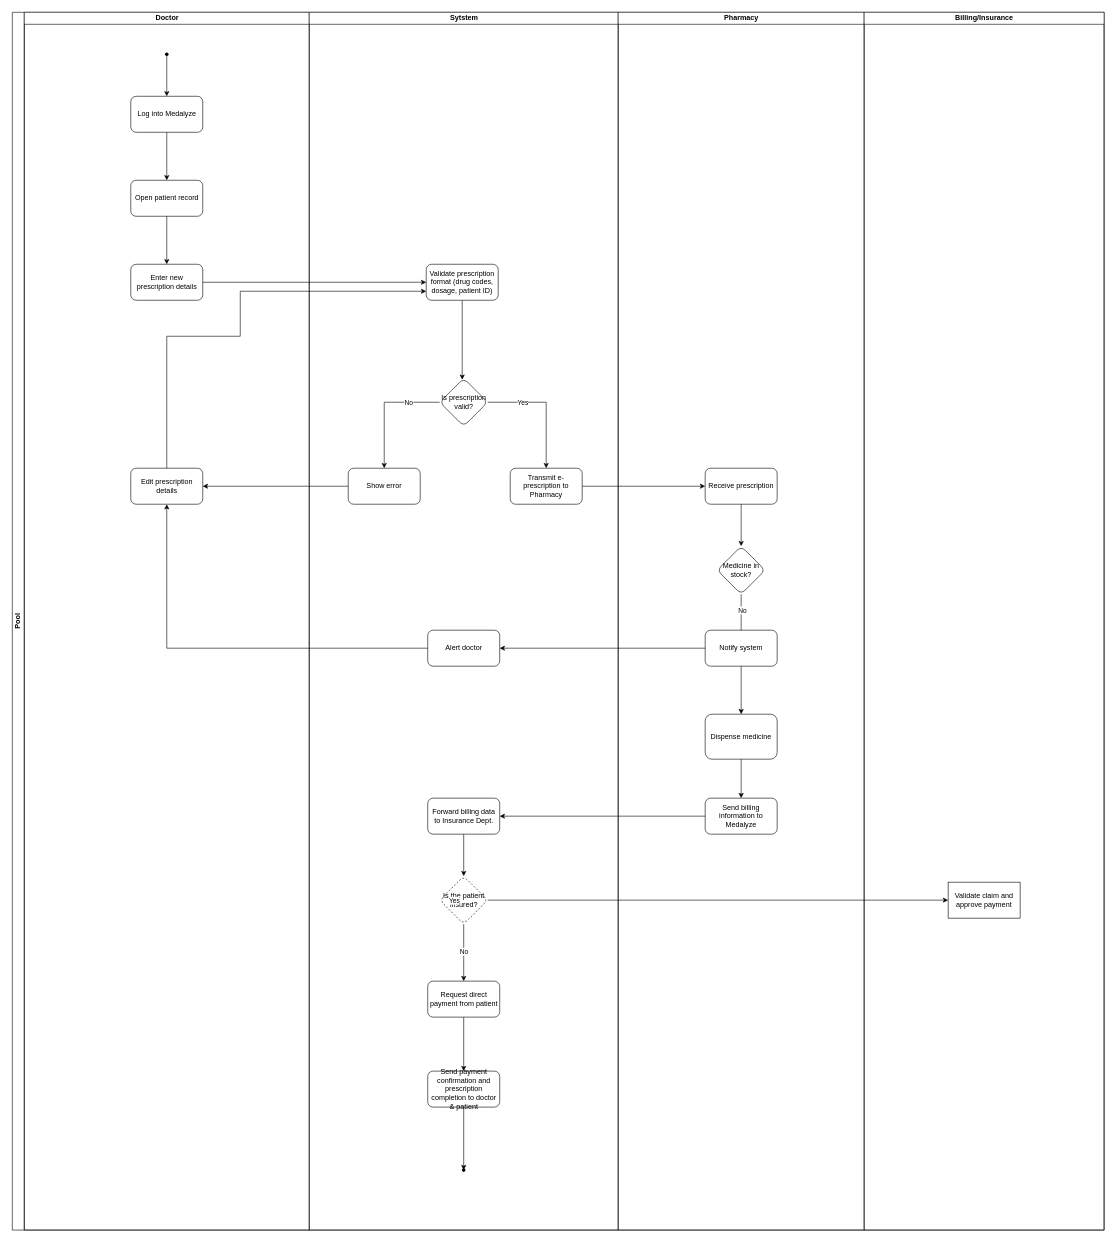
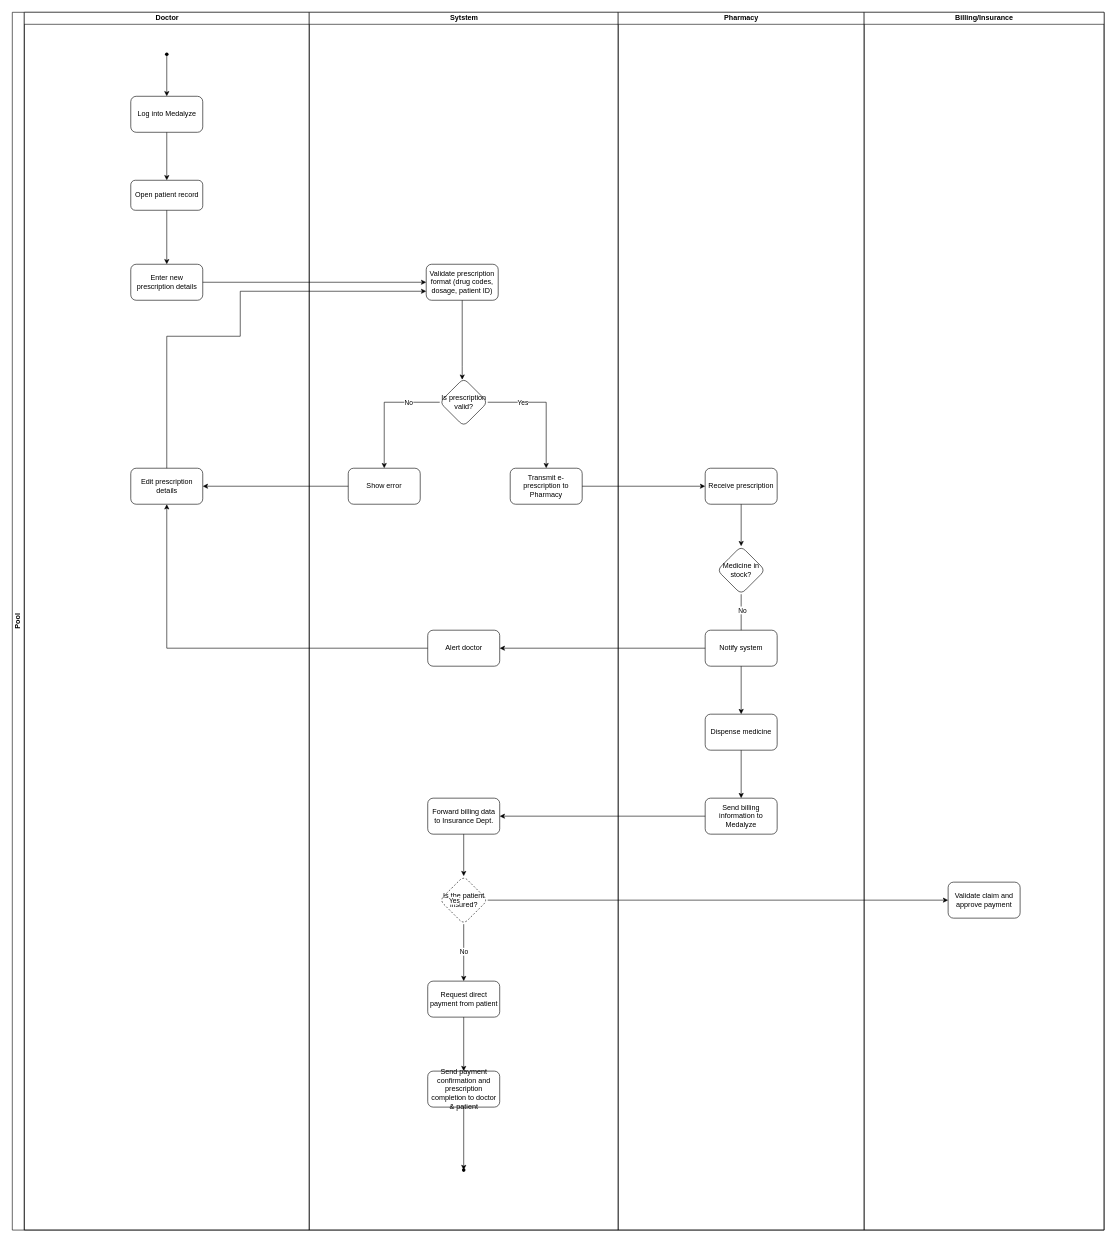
node "Open patient record": size 72x36 -> 72x30
node "Dispense medicine": size 72x45 -> 72x36
node "Validate claim and approve payment": shape rectangle -> rounded rectangle
